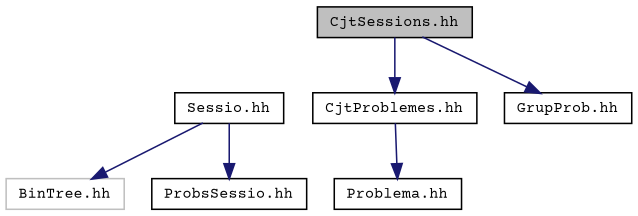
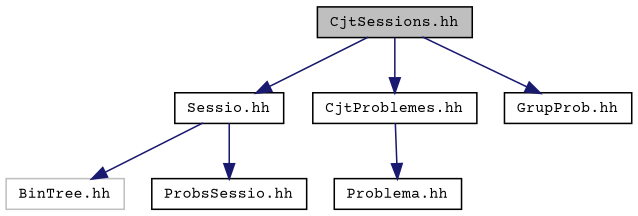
edge "CjtSessions.hh" -> "Sessio.hh": added
